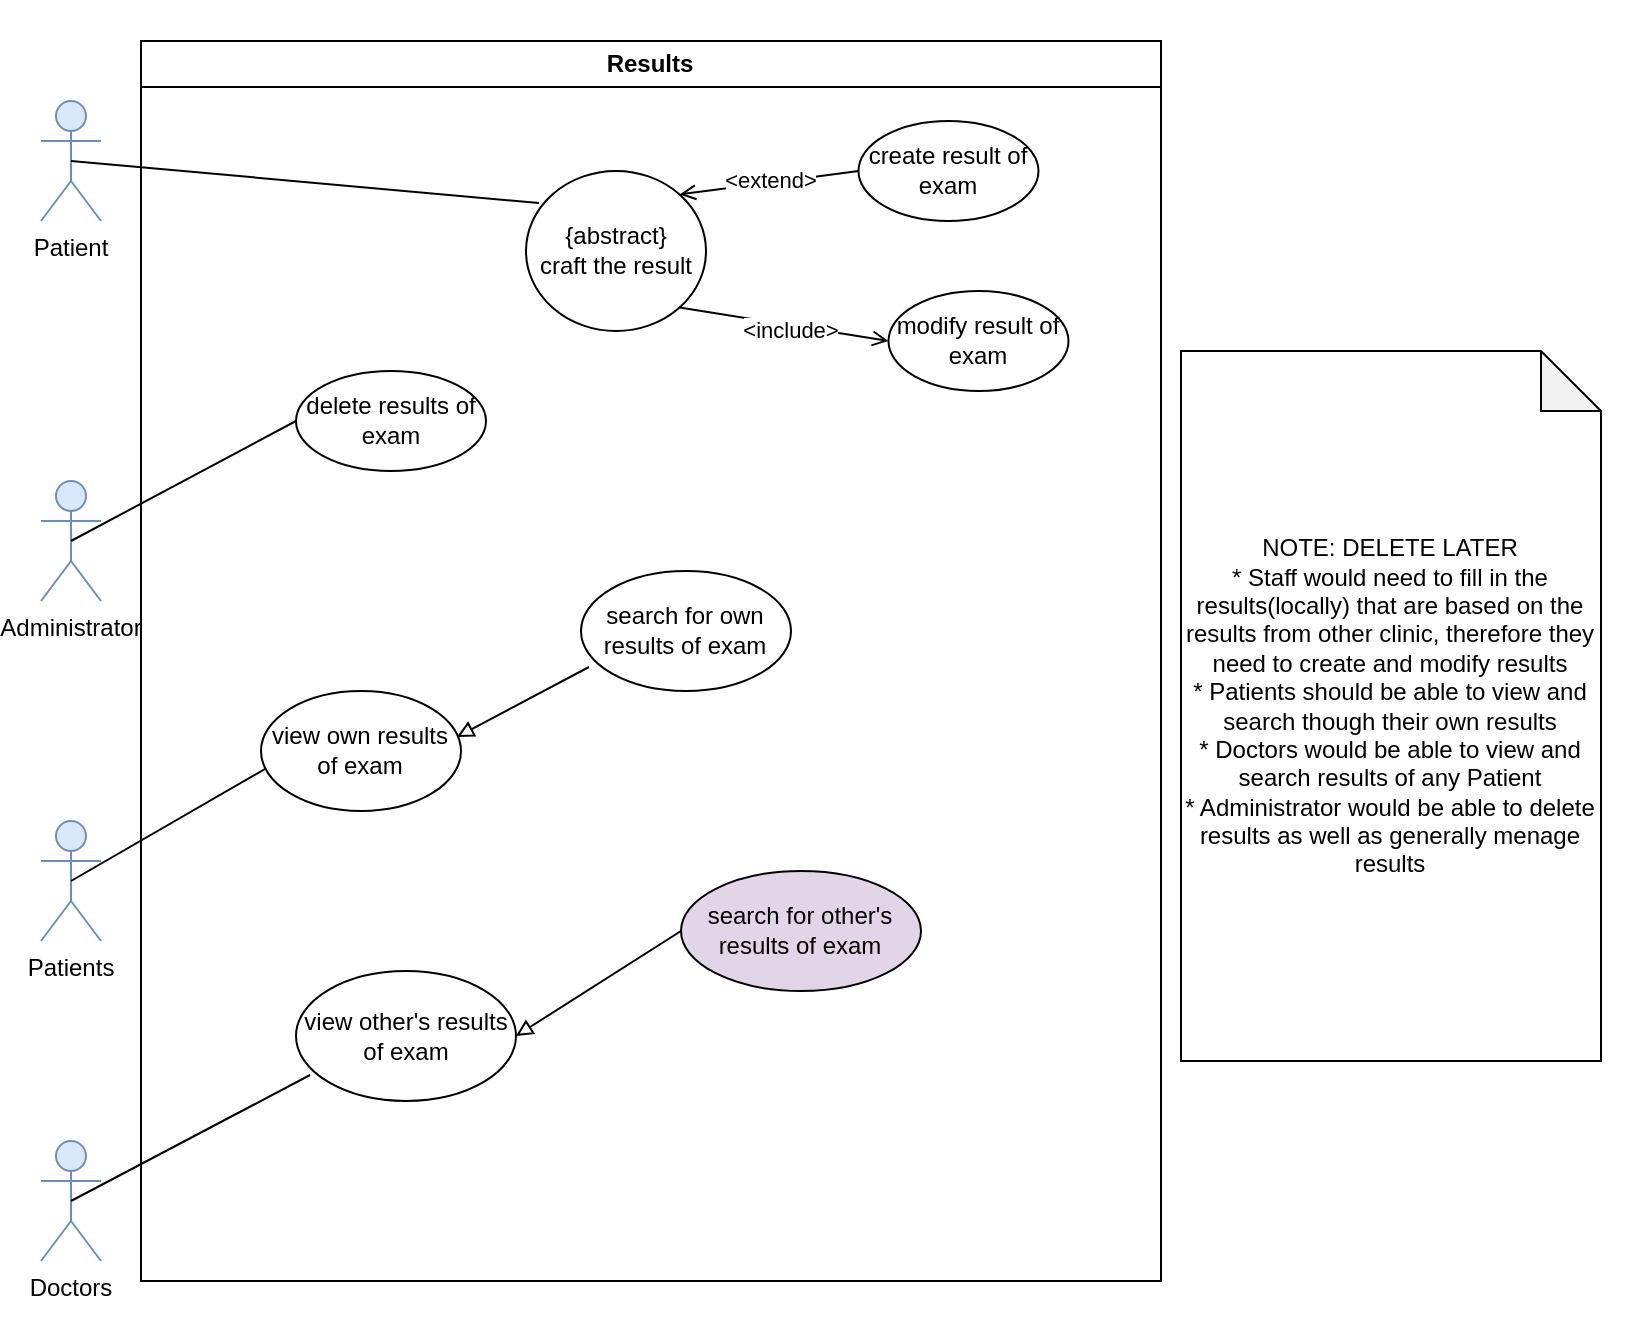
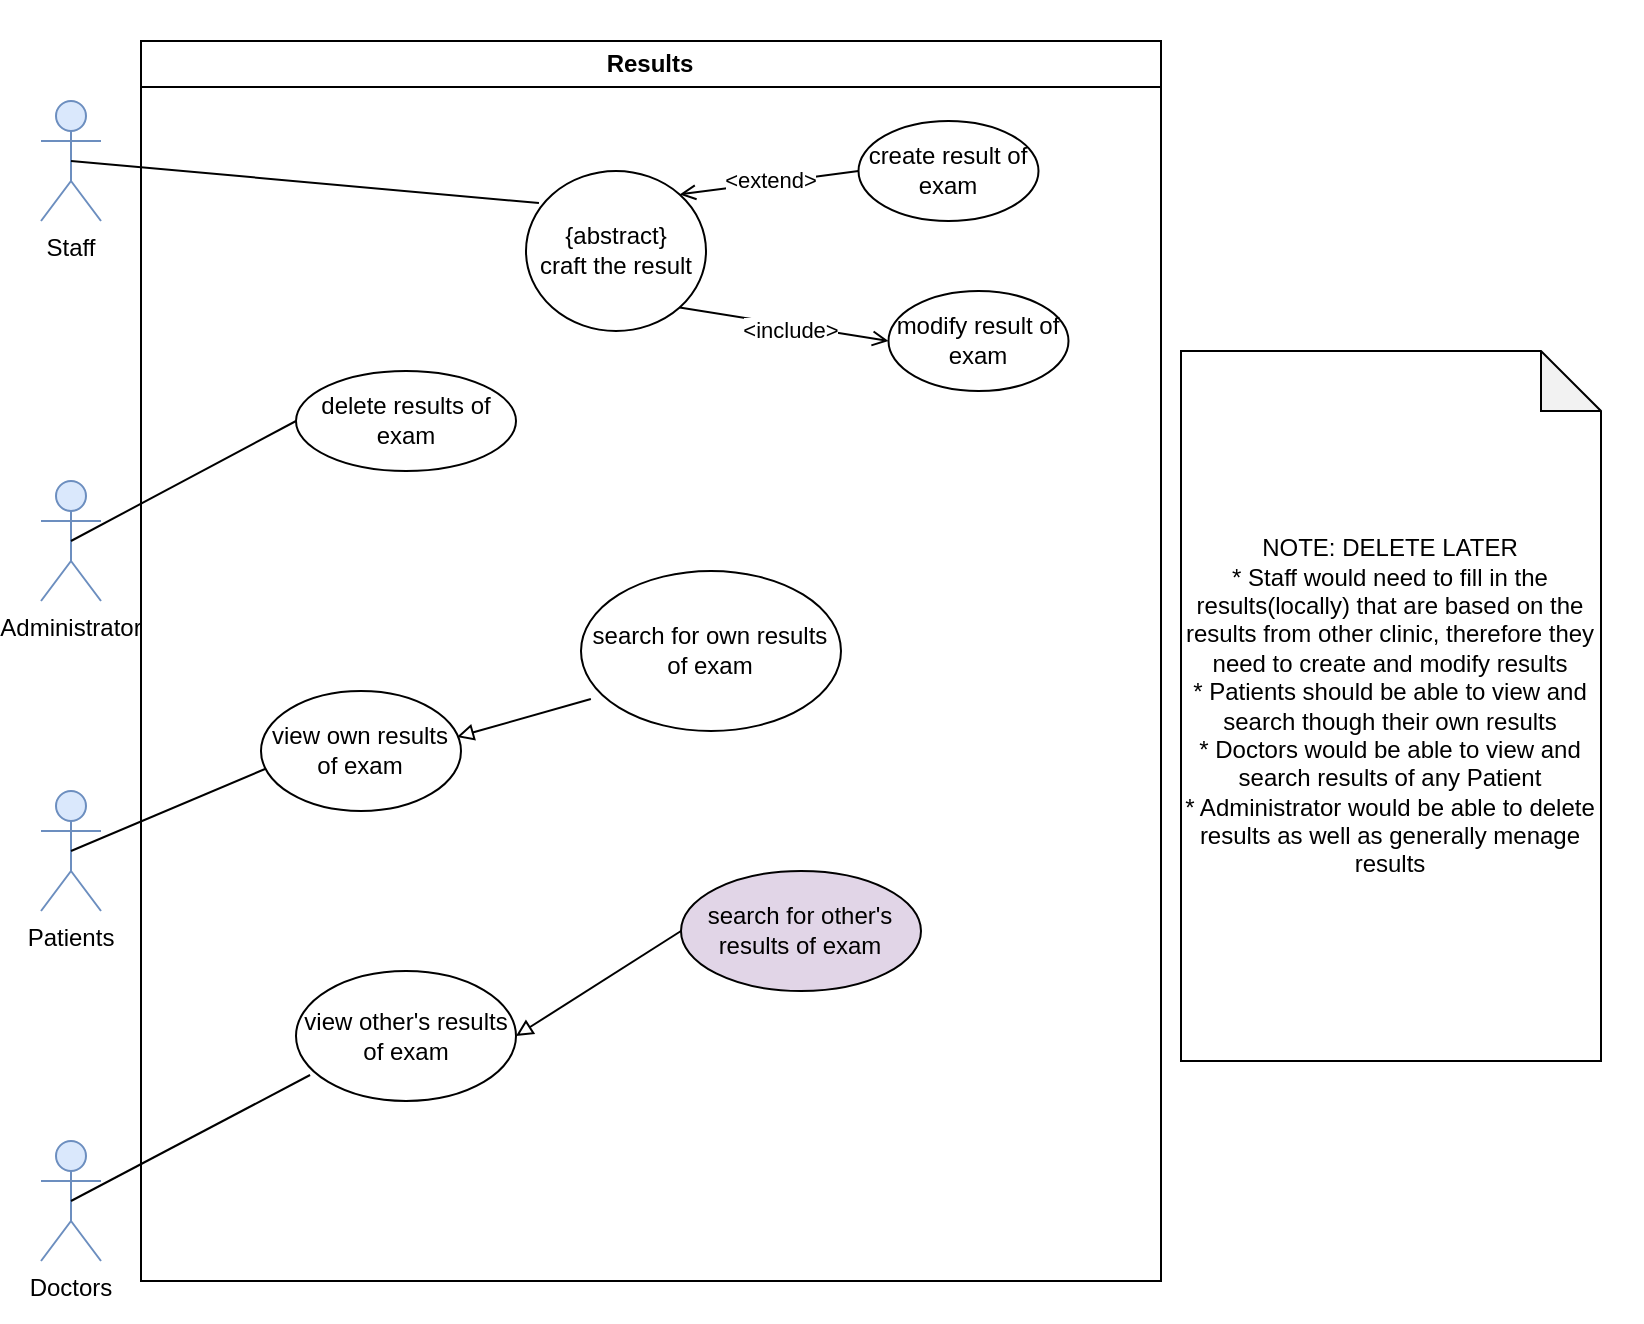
node "Patient": label "Patient" -> "Staff"
node "delete results of exam": size 190x100 -> 220x100
node "search for own results of exam": size 210x120 -> 260x160
node "Patients": moved (71, 881) -> (71, 851)
